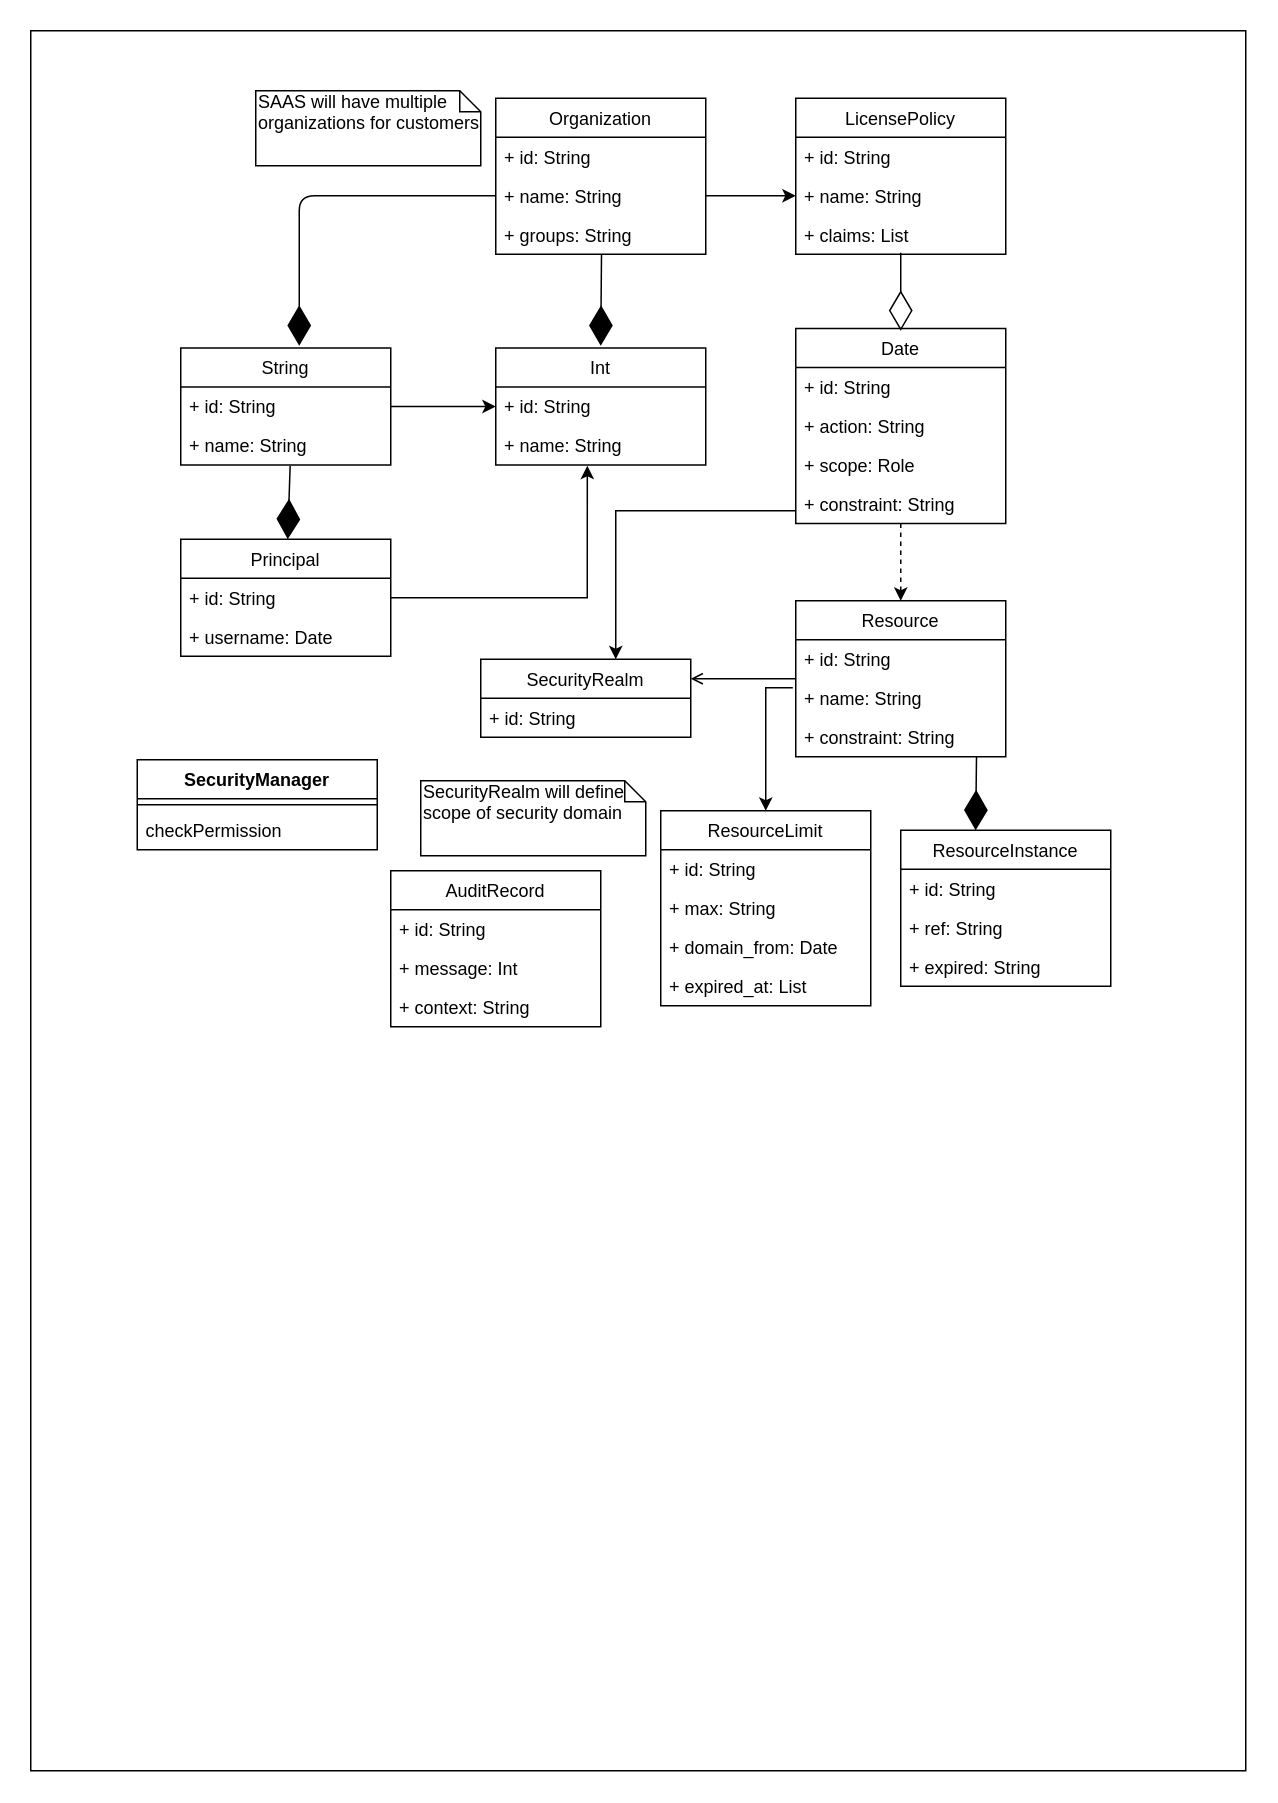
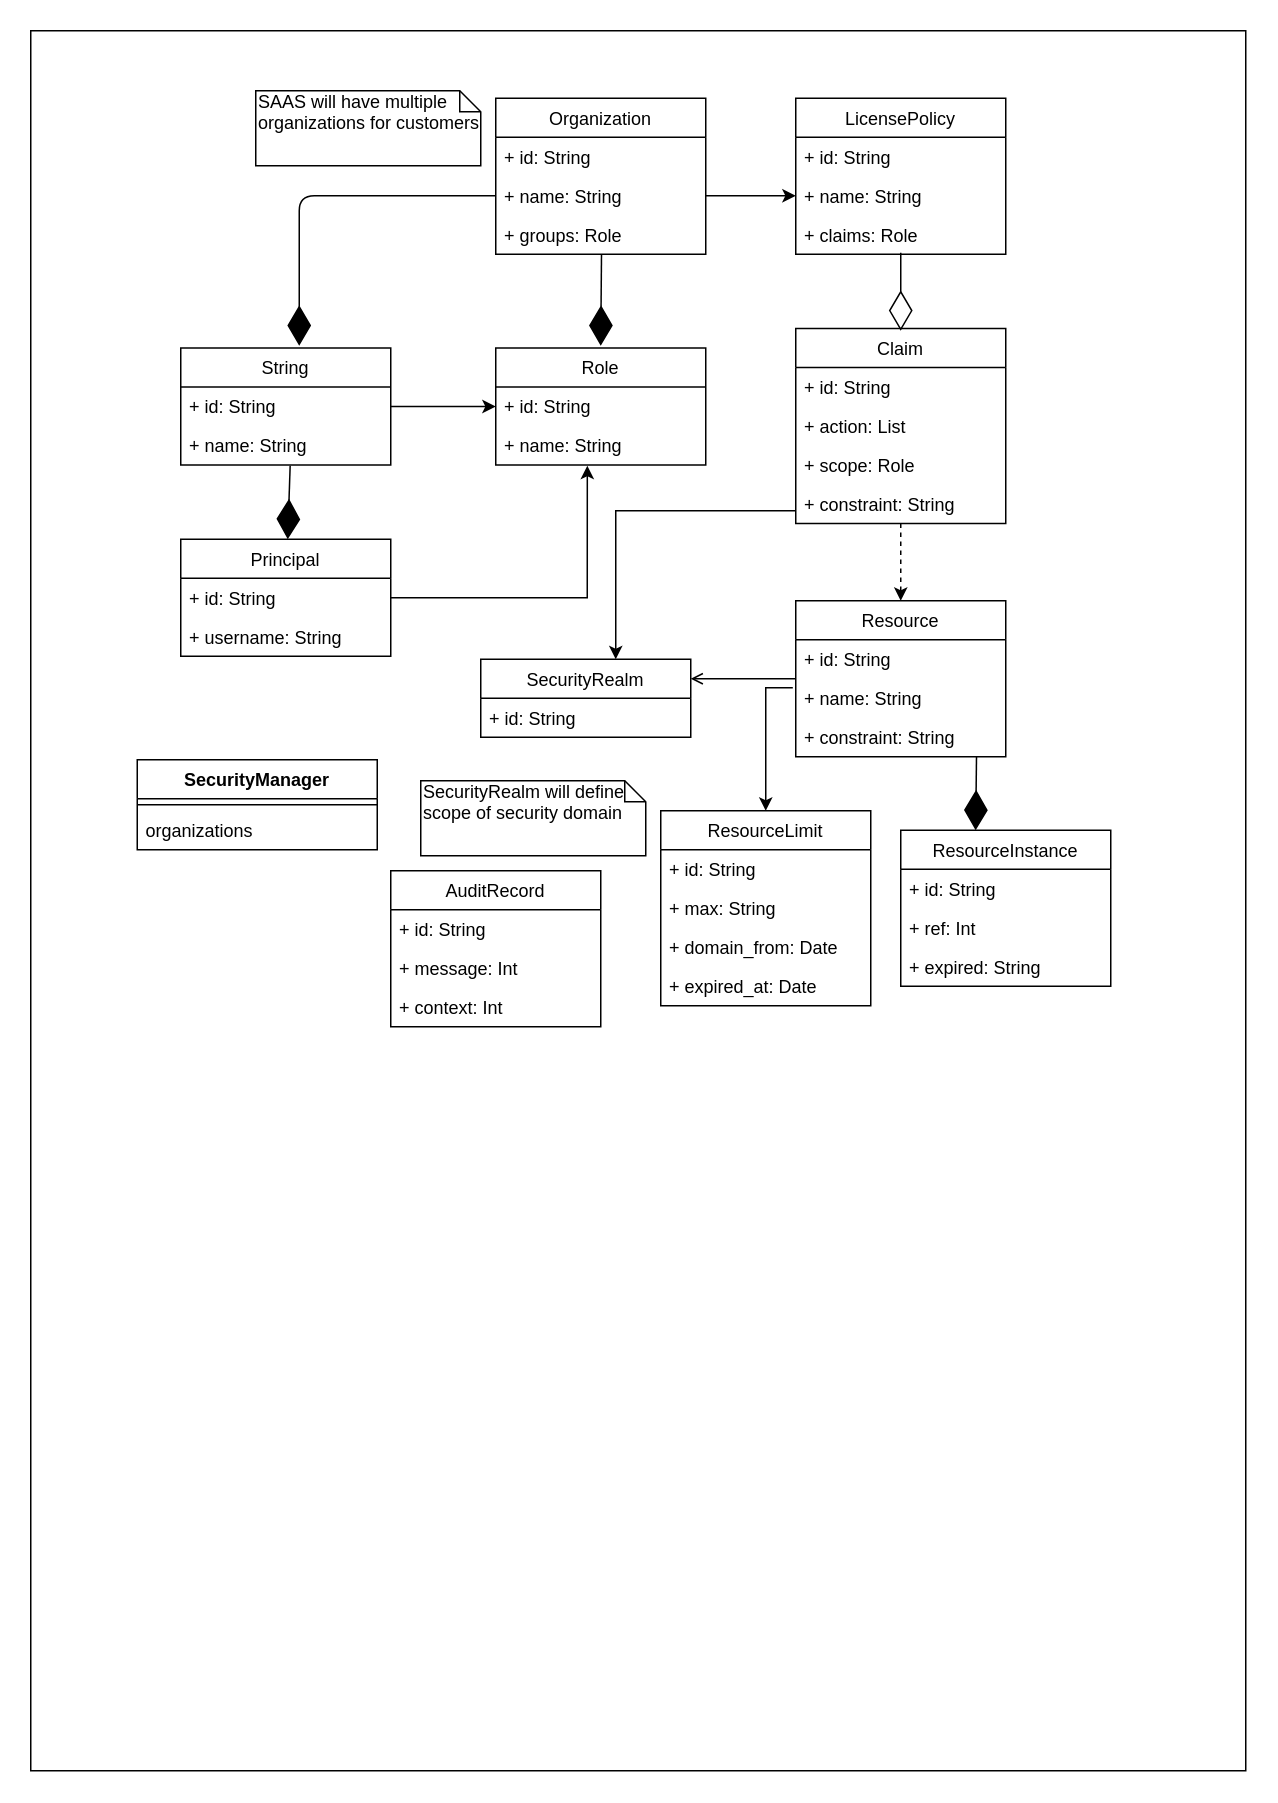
node "+ groups: String": label "+ groups: String" -> "+ groups: Role"
node "+ claims: List": label "+ claims: List" -> "+ claims: Role"
node "Date": label "Date" -> "Claim"
node "Int": label "Int" -> "Role"
node "+ action: String": label "+ action: String" -> "+ action: List"
node "+ username: Date": label "+ username: Date" -> "+ username: String"
node "checkPermission": label "checkPermission" -> "organizations"
node "+ ref: String": label "+ ref: String" -> "+ ref: Int"
node "+ expired_at: List": label "+ expired_at: List" -> "+ expired_at: Date"
node "+ context: String": label "+ context: String" -> "+ context: Int"
